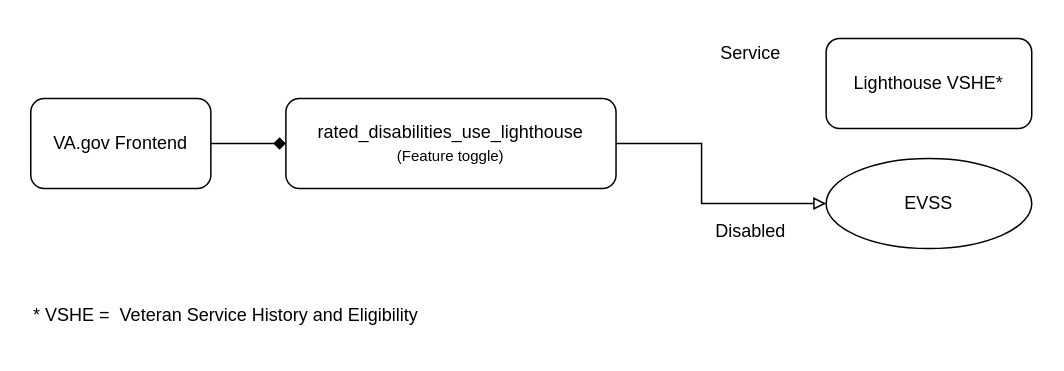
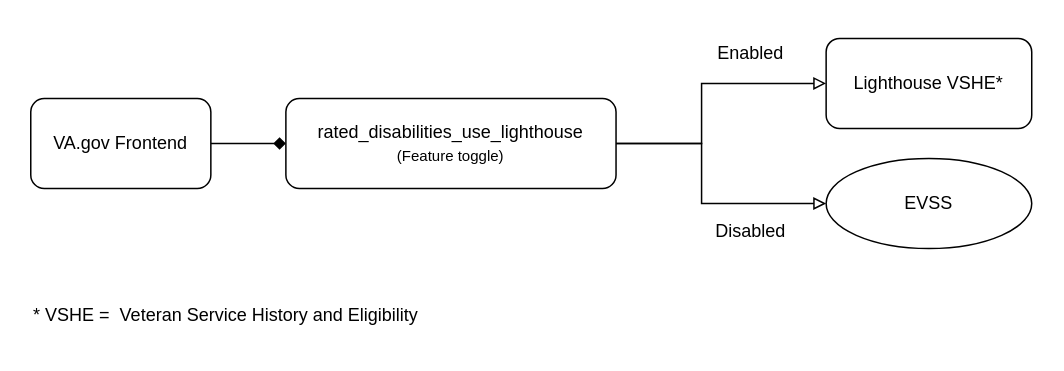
node "Service": label "Service" -> "Enabled"
edge "rated_disabilities_use_lighthouse (Feature toggle)" -> "Lighthouse VSHE*": added
